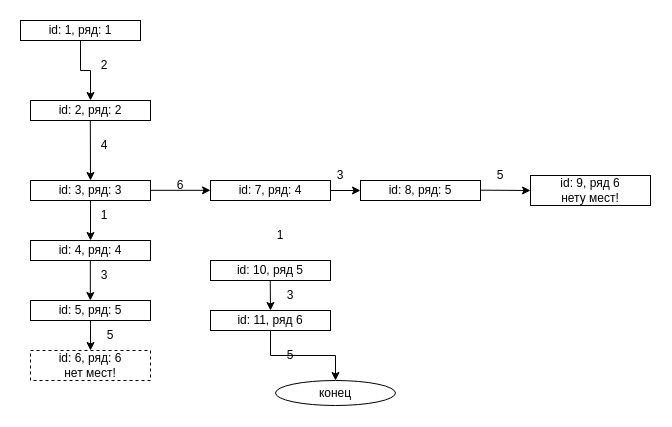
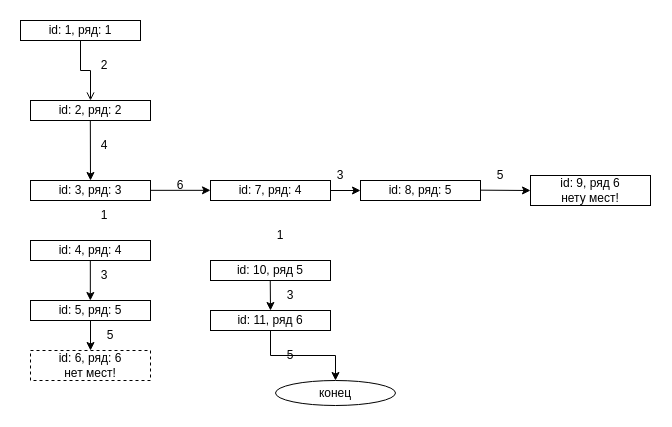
edge "id: 1, ряд: 1" -> "id: 2, ряд: 2": arrowhead classic -> open
edge "id: 3, ряд: 3" -> "id: 4, ряд: 4": removed
